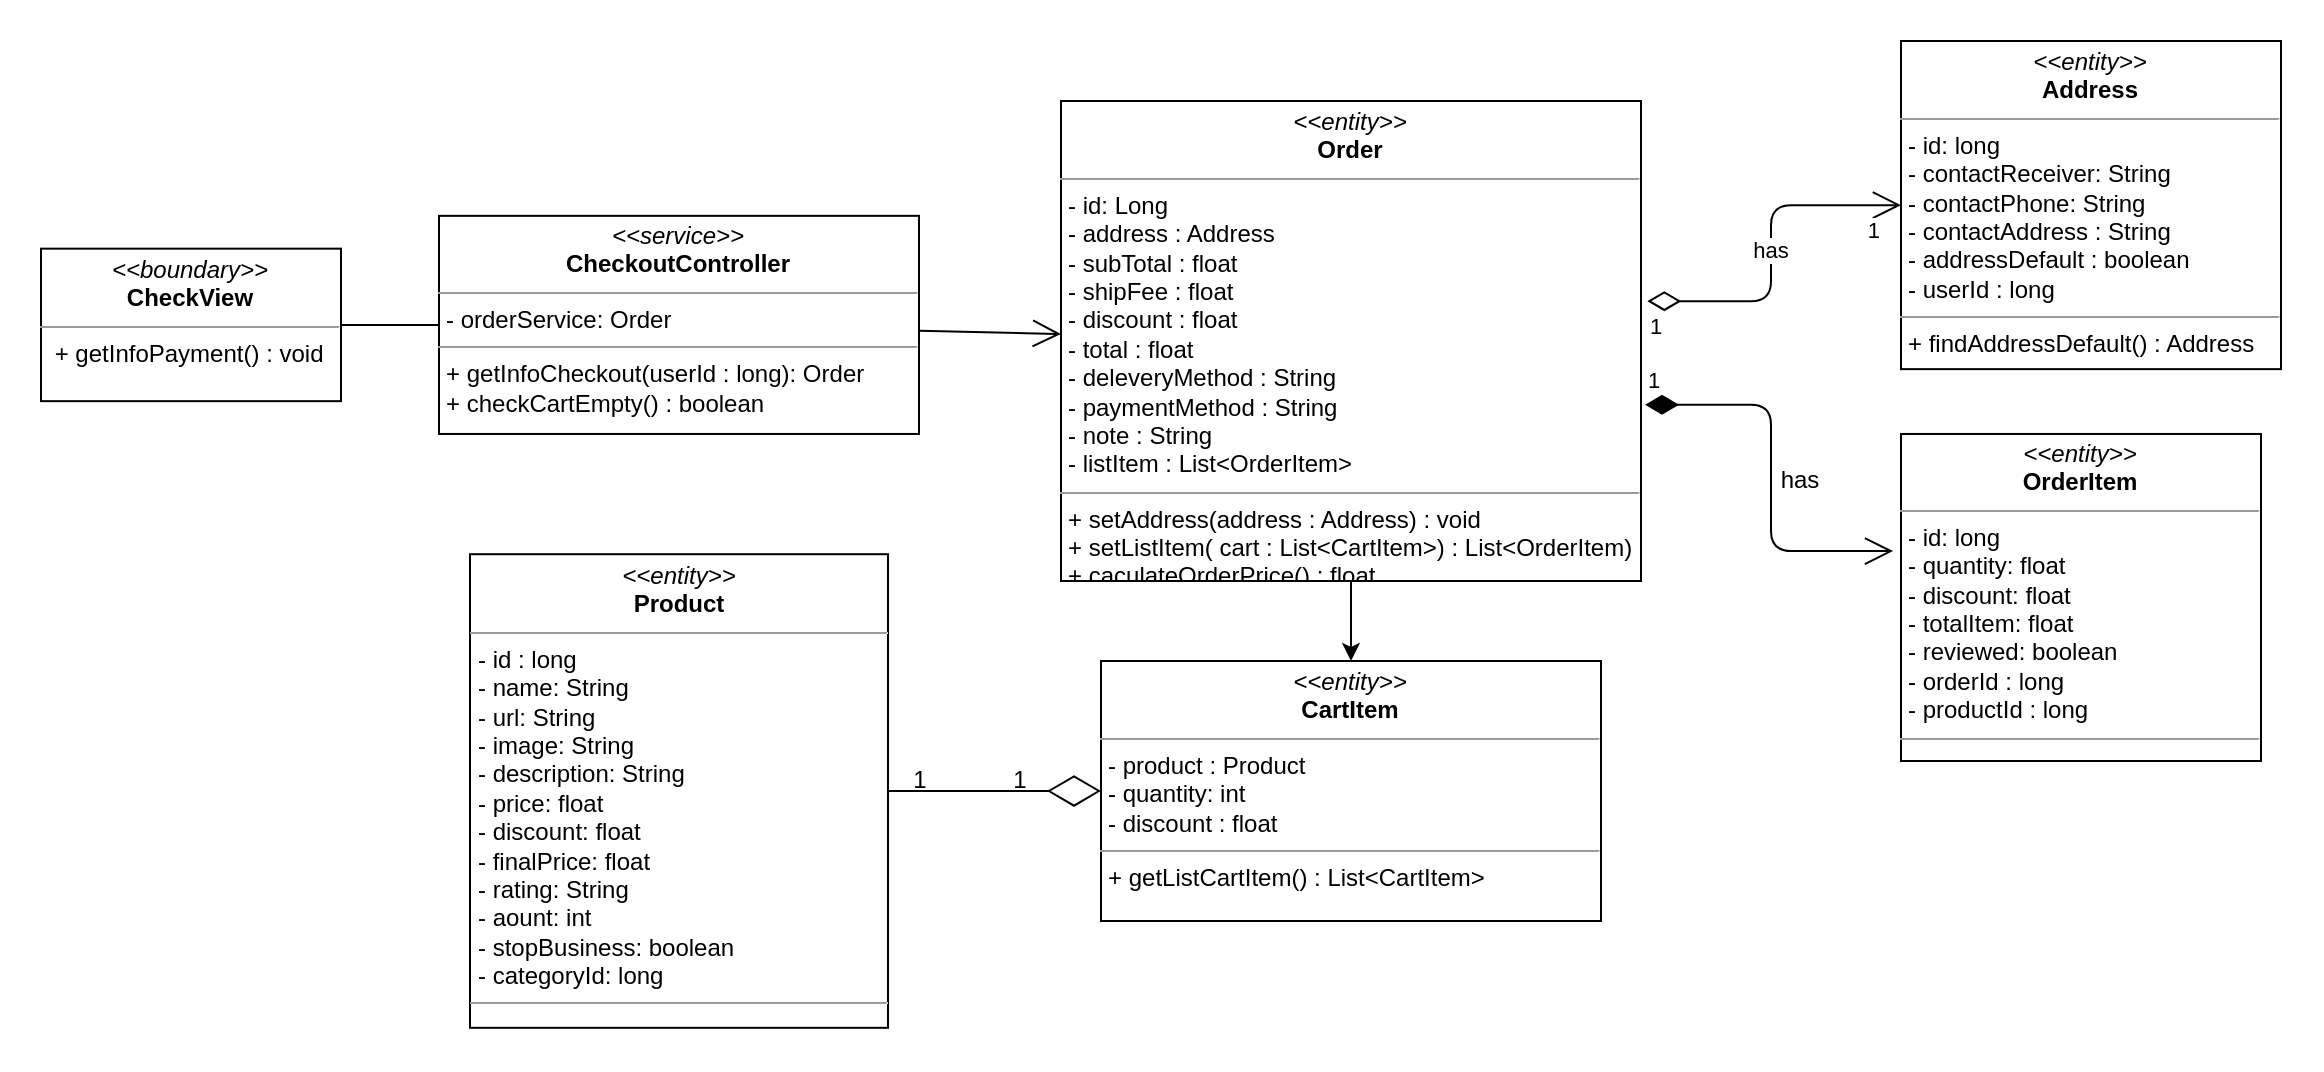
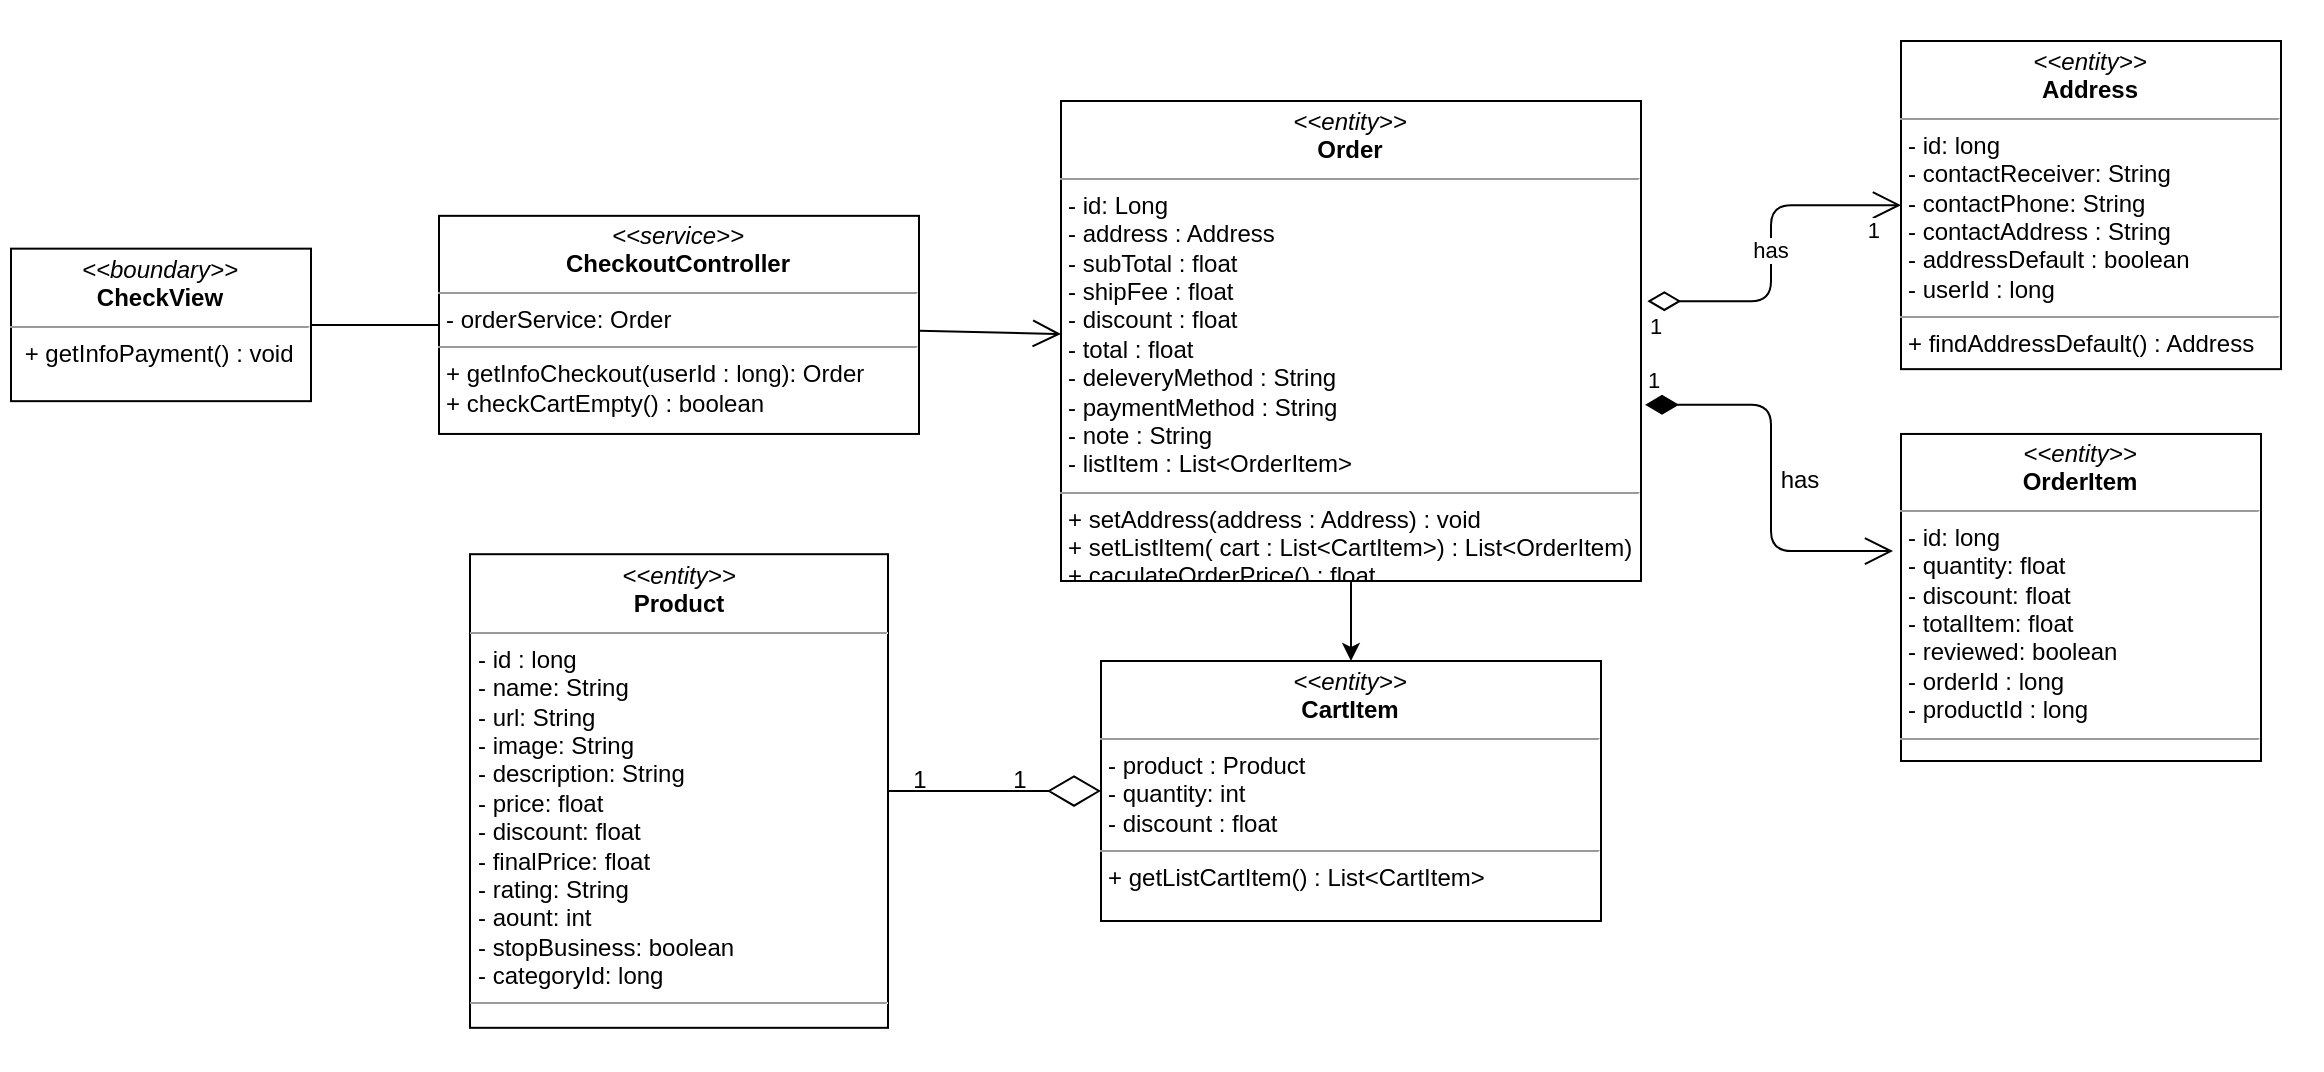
node "<<boundary>> CheckView + getInfoPayment() : void": moved (191, 325) -> (161, 325)
